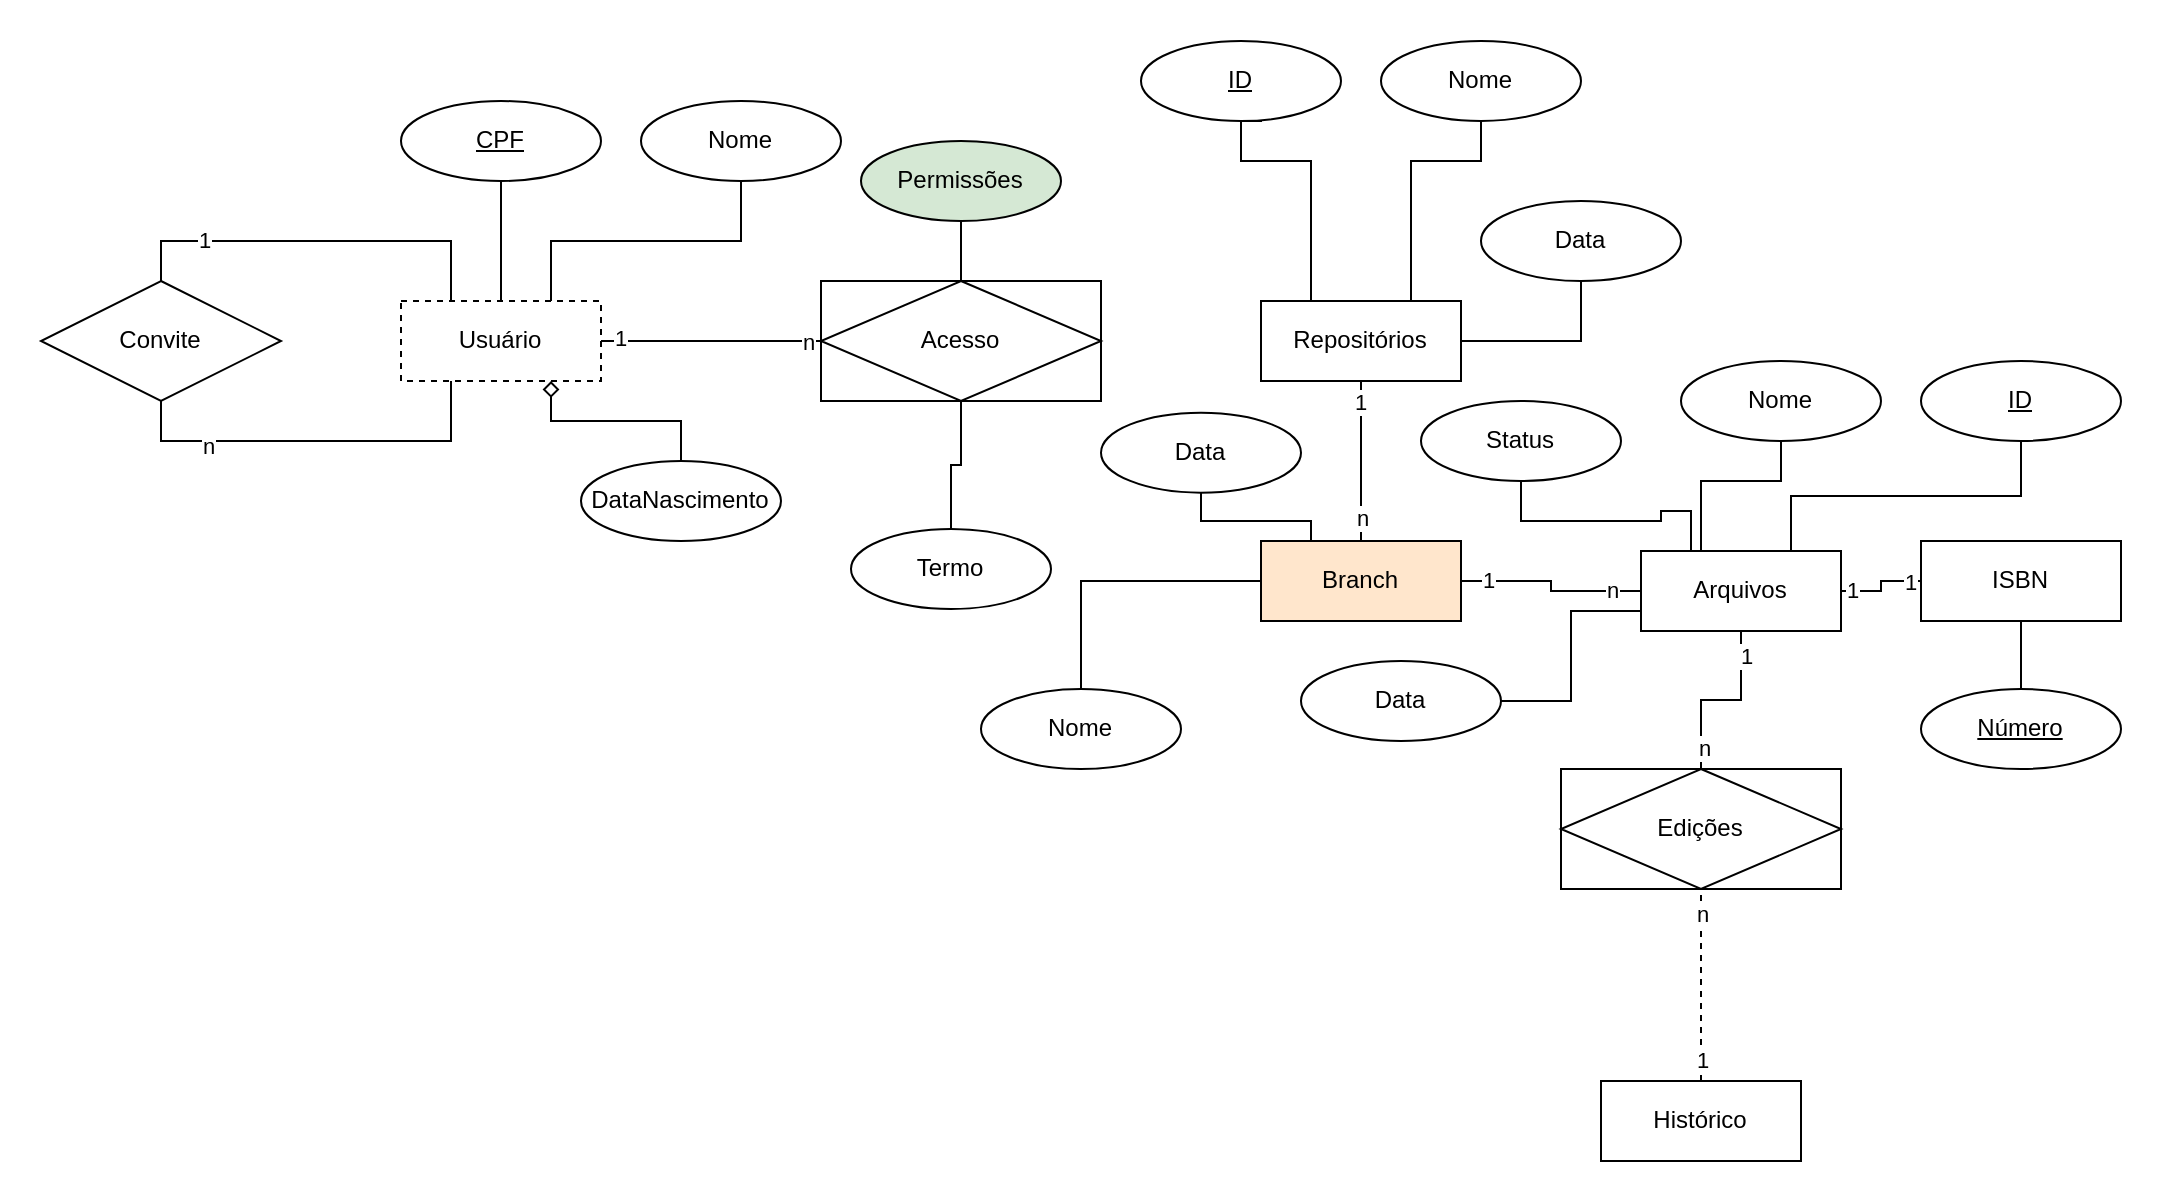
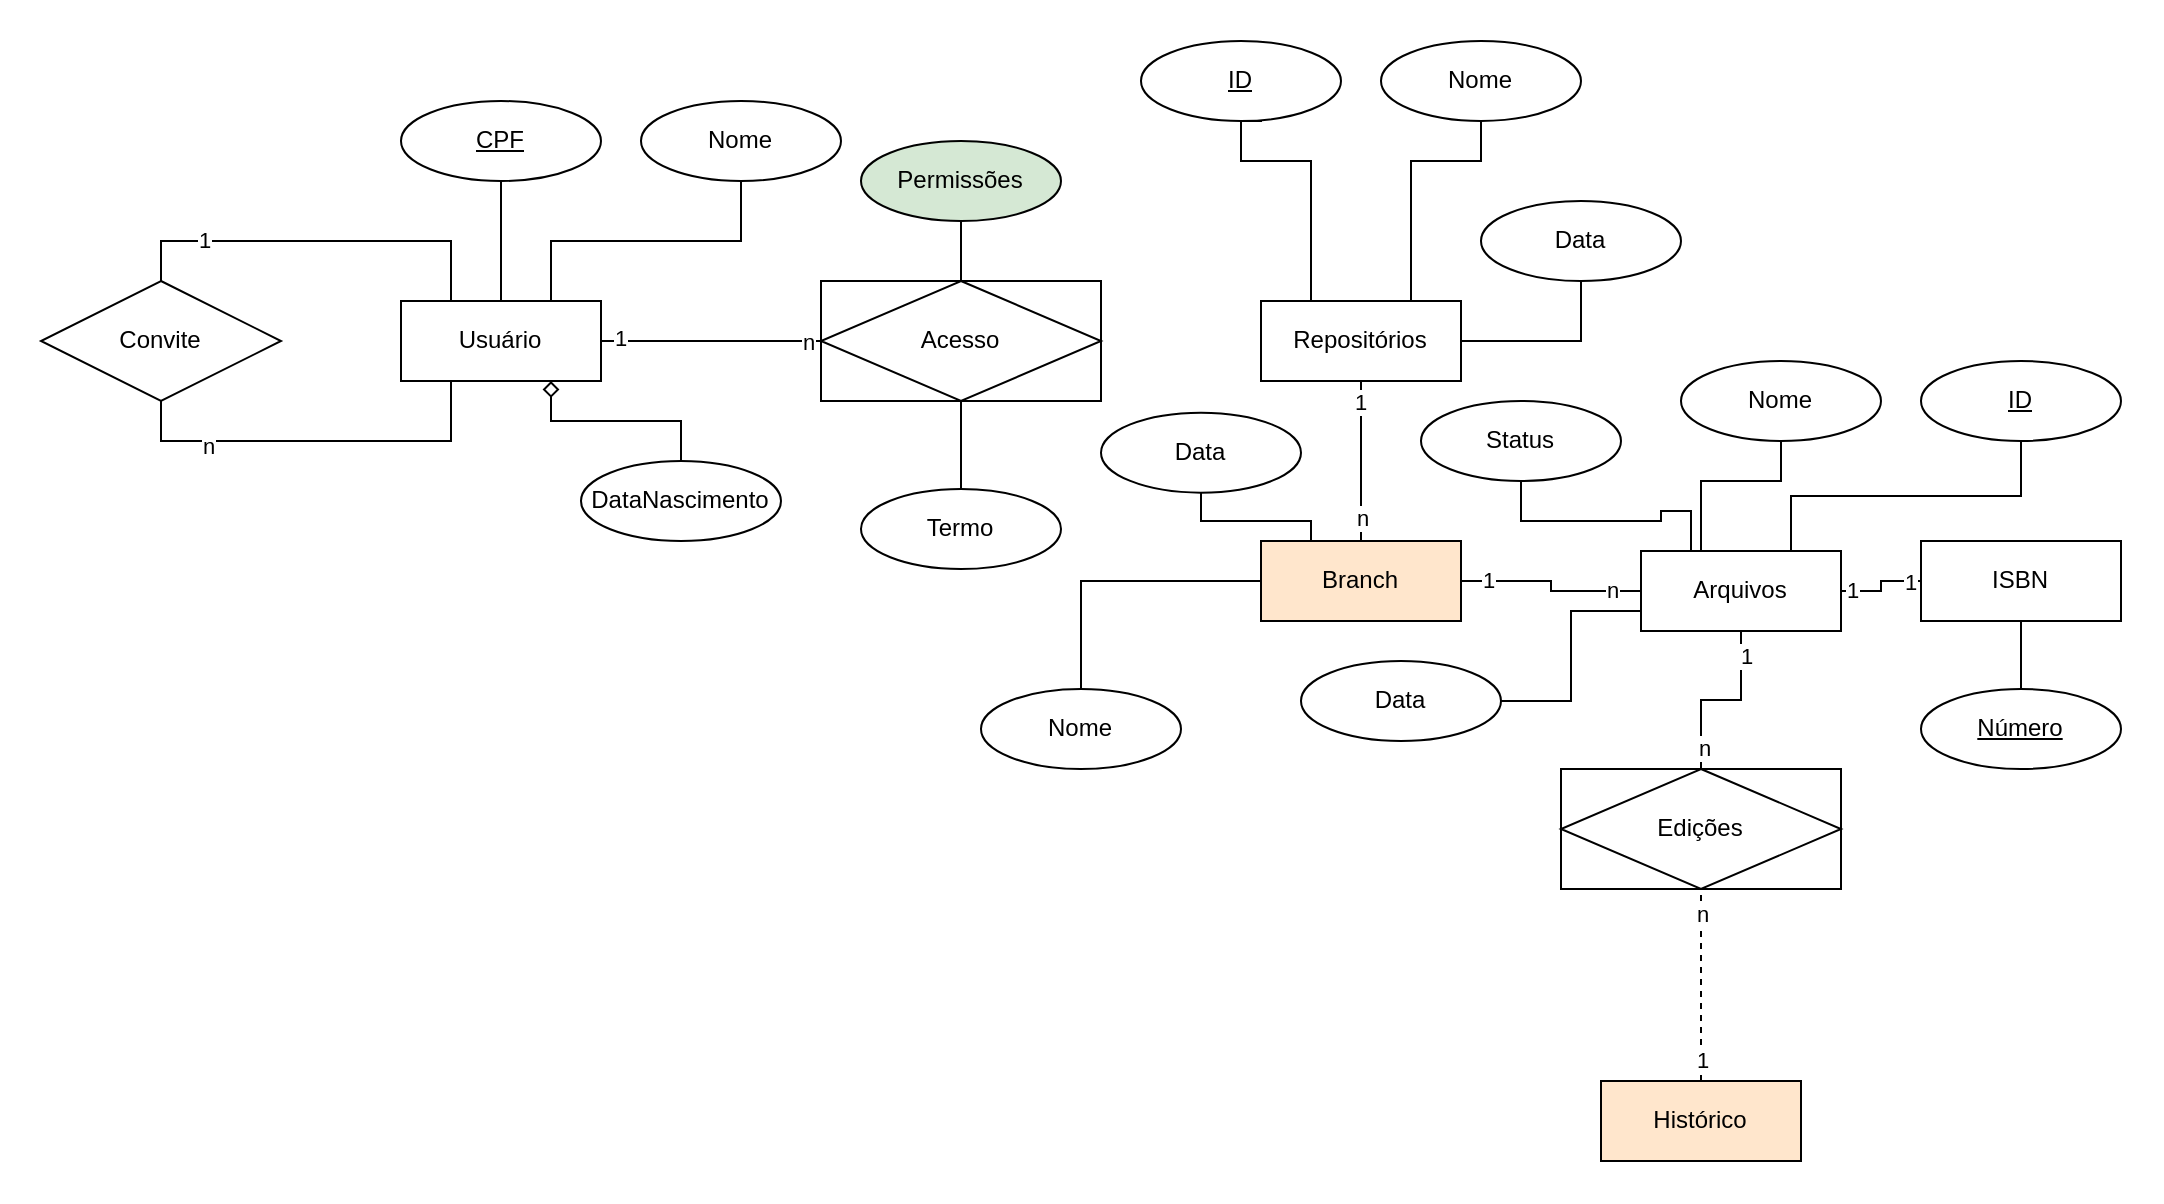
node "Usuário": style dashed -> solid
node "Termo": moved (951, 569) -> (961, 529)
node "Histórico": fillcolor #ffffff -> #ffe6cc
